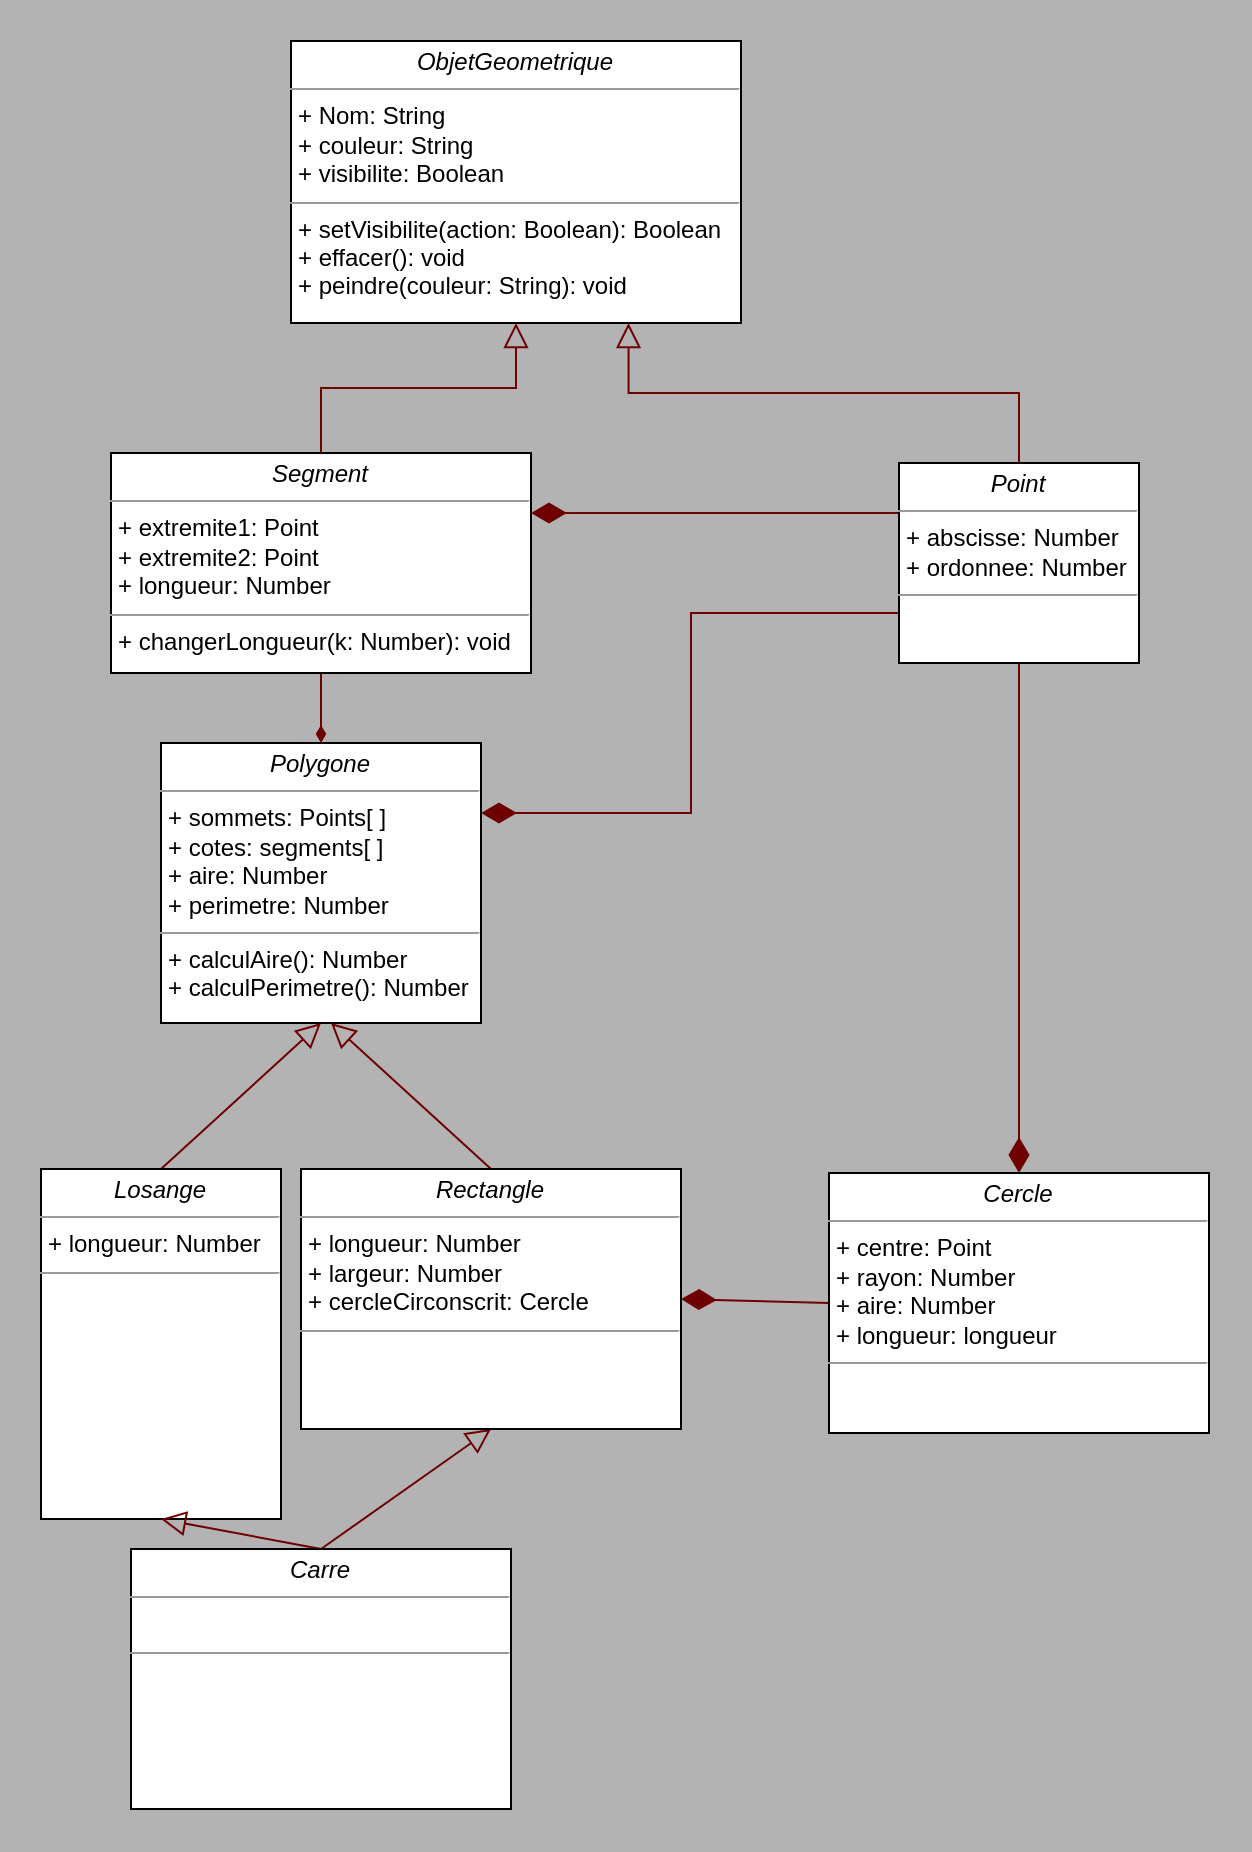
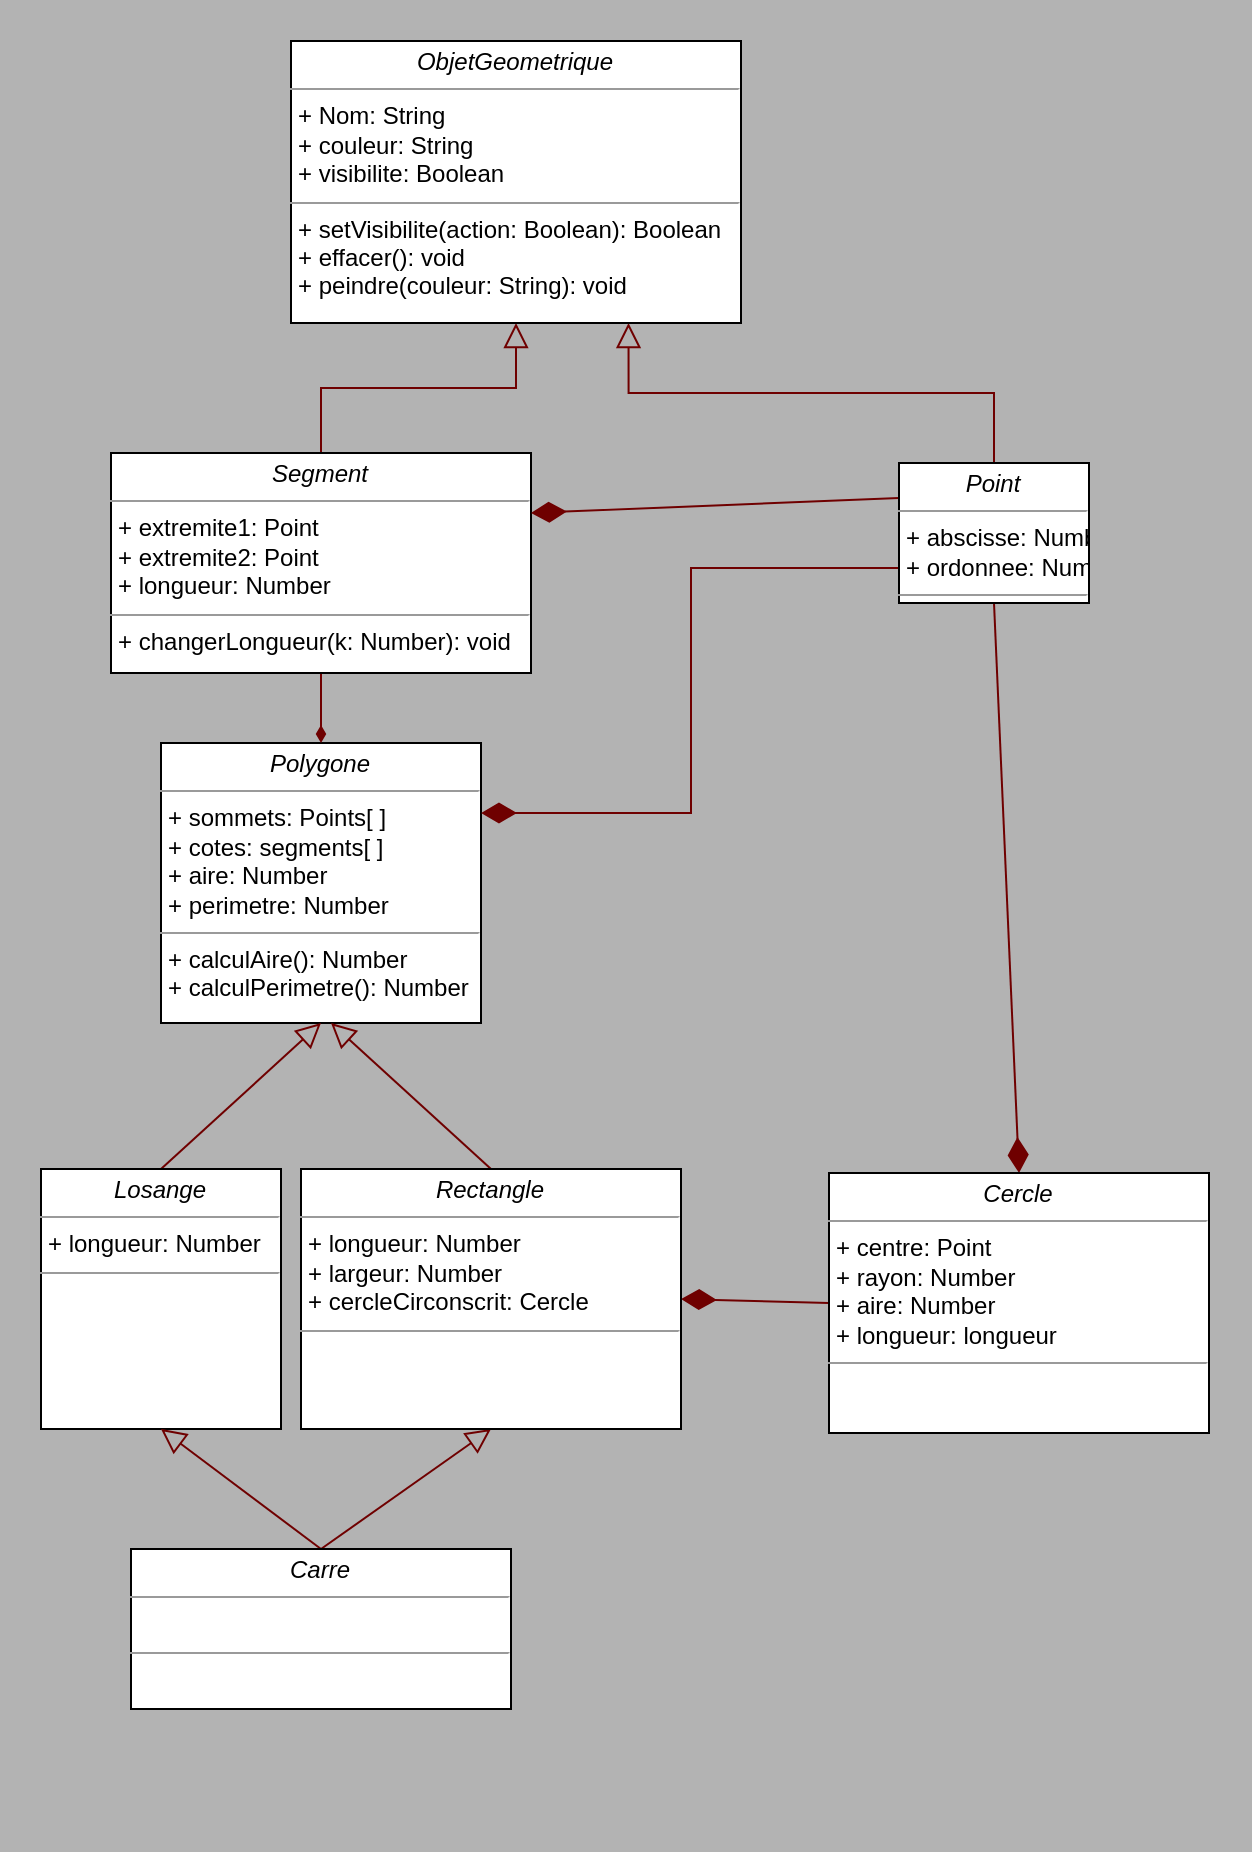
node "Point + abscisse: Number + ordonnee: Number": size 240x200 -> 190x140
node "Losange + longueur: Number": size 240x350 -> 240x260
node "Carre": size 380x260 -> 380x160
